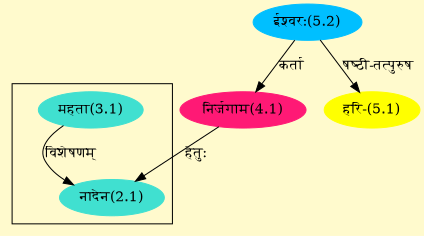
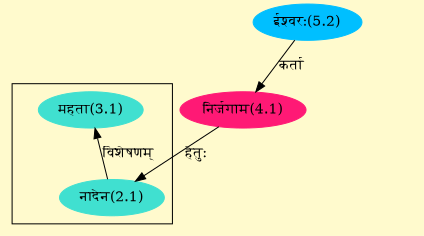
node "हरि-(5.1)": removed
edge "महता(3.1)" -> "नादेन(2.1)": reversed
